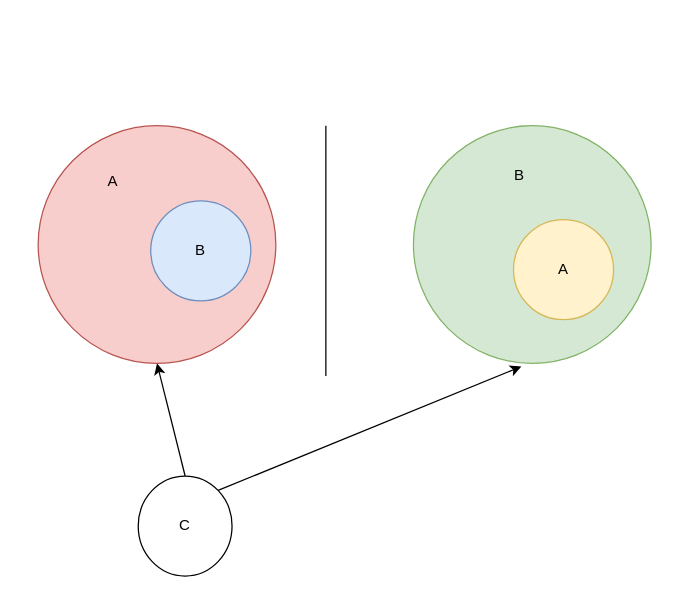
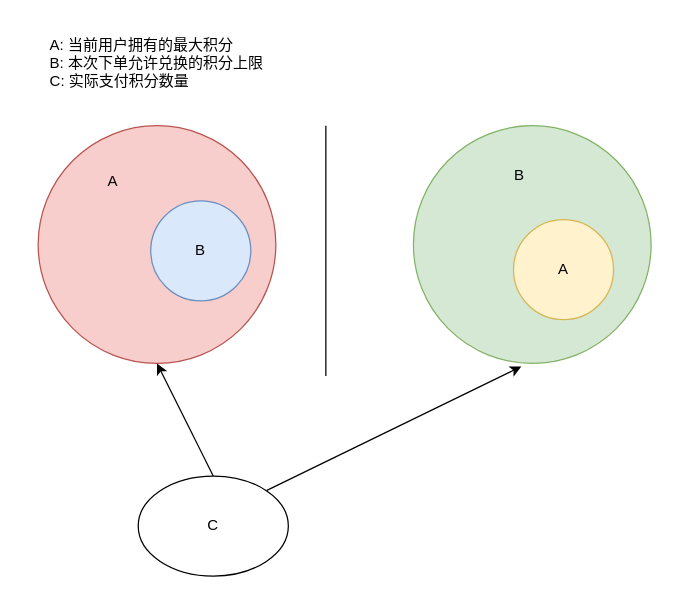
node "A: 当前用户拥有的最大积分 B: 本次下单允许兑换的积分上限 C: 实际支付积分数量": added
node "C": size 94x100 -> 150x100
